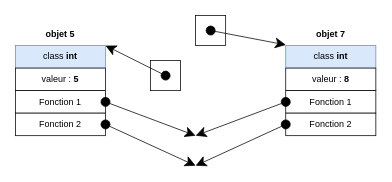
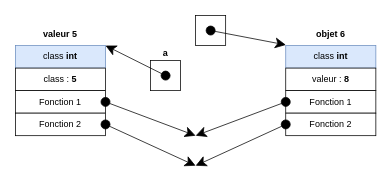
node "objet 5": label "objet 5" -> "valeur 5"
node "objet 7": label "objet 7" -> "objet 6"
node "a": added
node "valeur : 5": label "valeur : 5" -> "class : 5"
